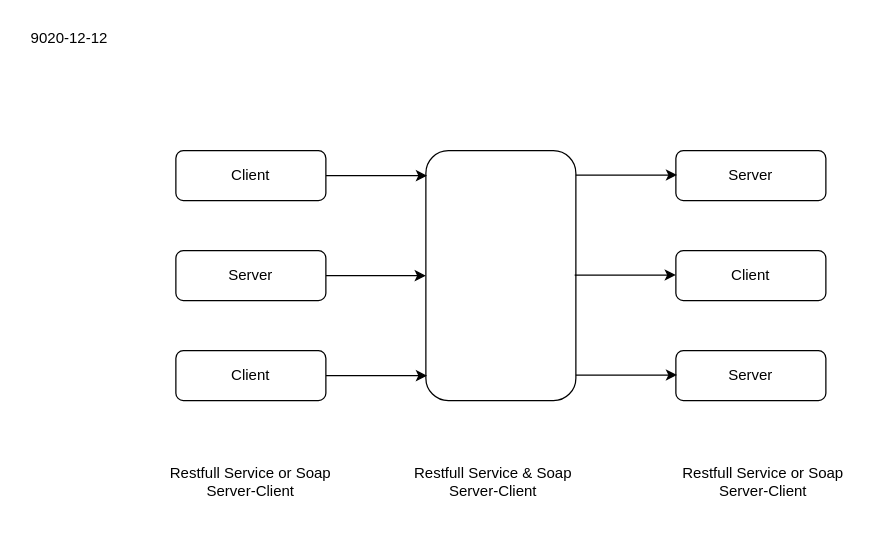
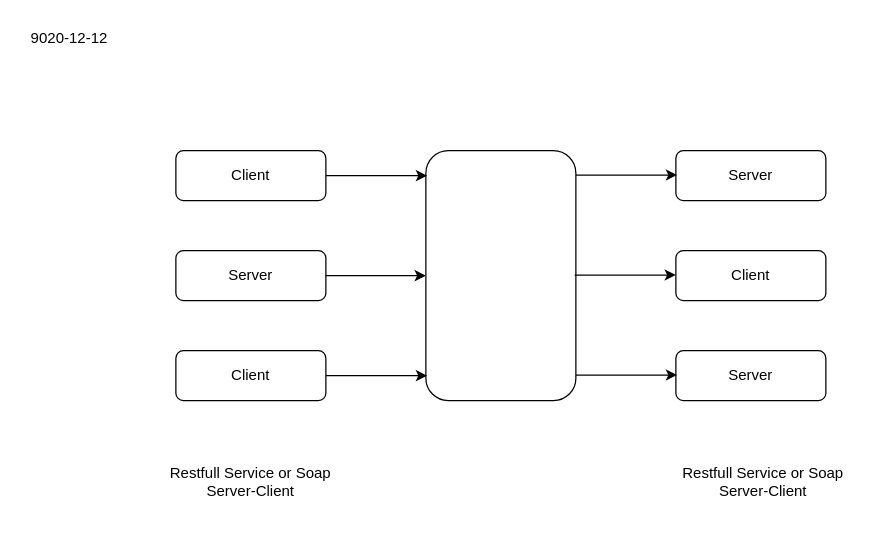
node "Restfull Service & Soap Server-Client": removed
